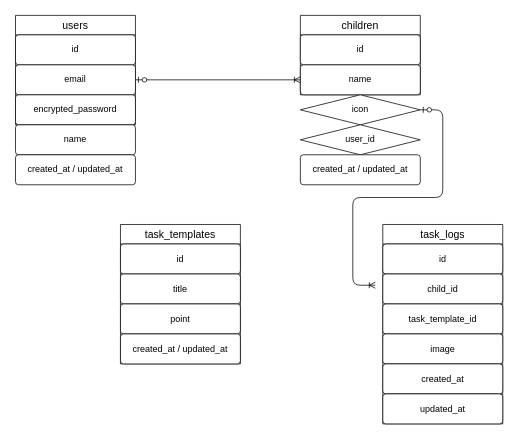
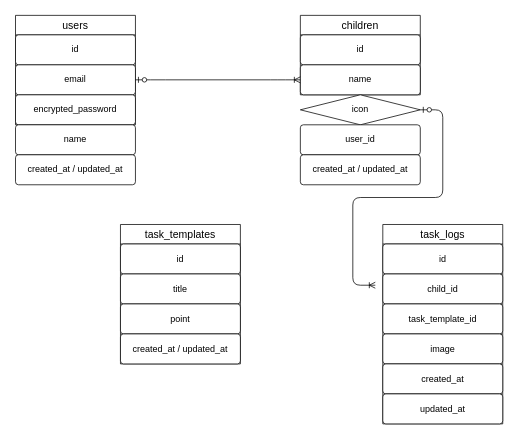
node "user_id": shape diamond -> rounded rectangle
